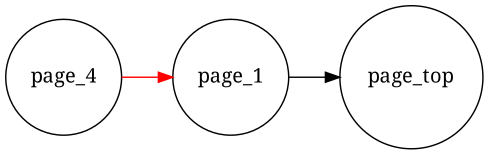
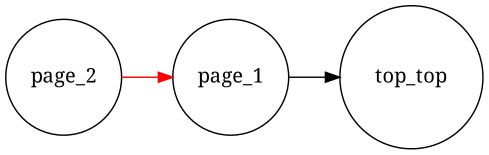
node "page_4": label "page_4" -> "page_2"
node "page_top": label "page_top" -> "top_top"
